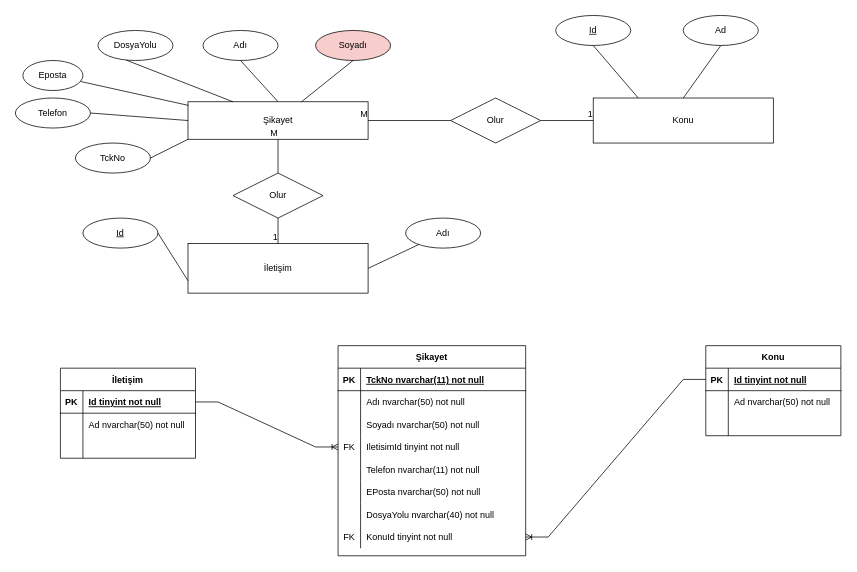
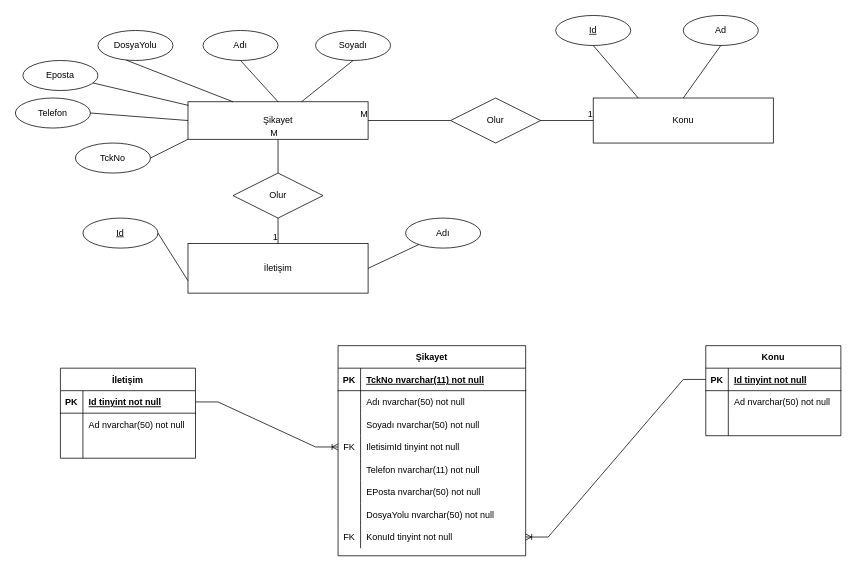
node "Soyadı": fillcolor #f8cecc -> #ffffff
node "Eposta": size 60x30 -> 75x30
node "DosyaYolu nvarchar(40) not null": label "DosyaYolu nvarchar(40) not null" -> "DosyaYolu nvarchar(50) not null"
